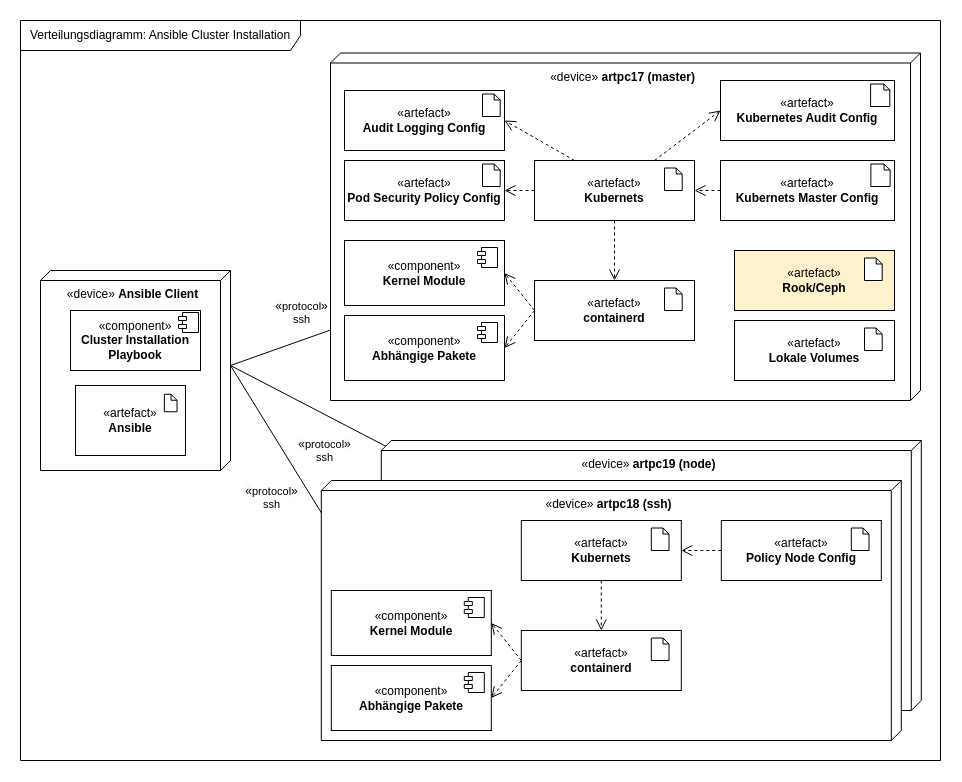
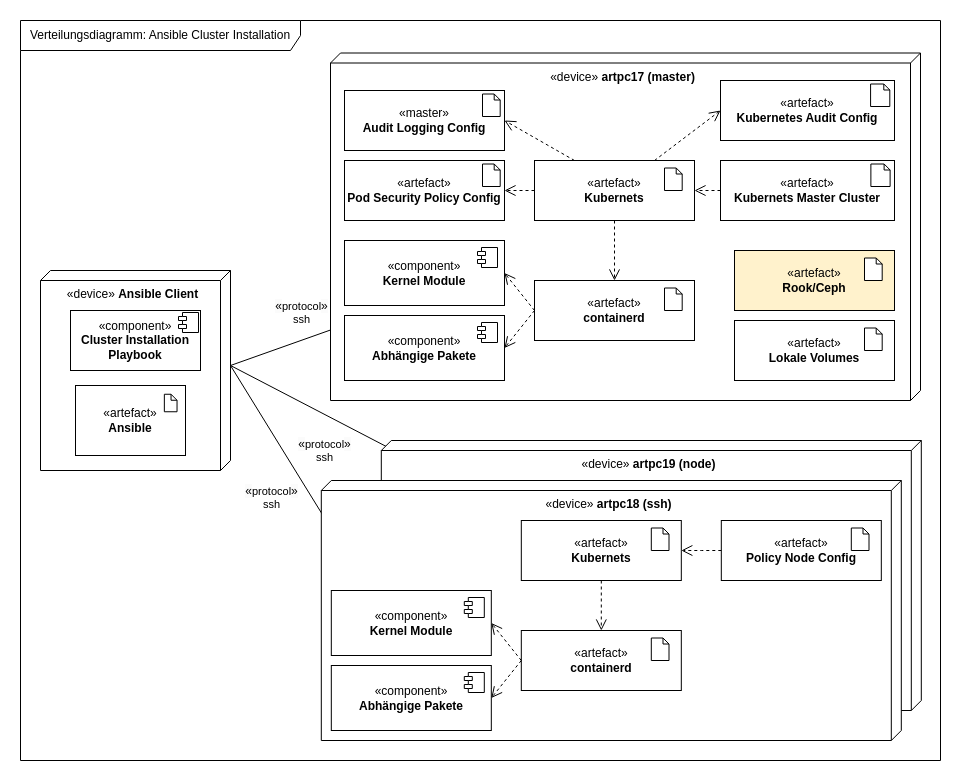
node "«artefact» Audit Logging Config": label "«artefact» Audit Logging Config" -> "«master» Audit Logging Config"
node "«artefact» Kubernets Master Config": label "«artefact» Kubernets Master Config" -> "«artefact» Kubernets Master Cluster"
